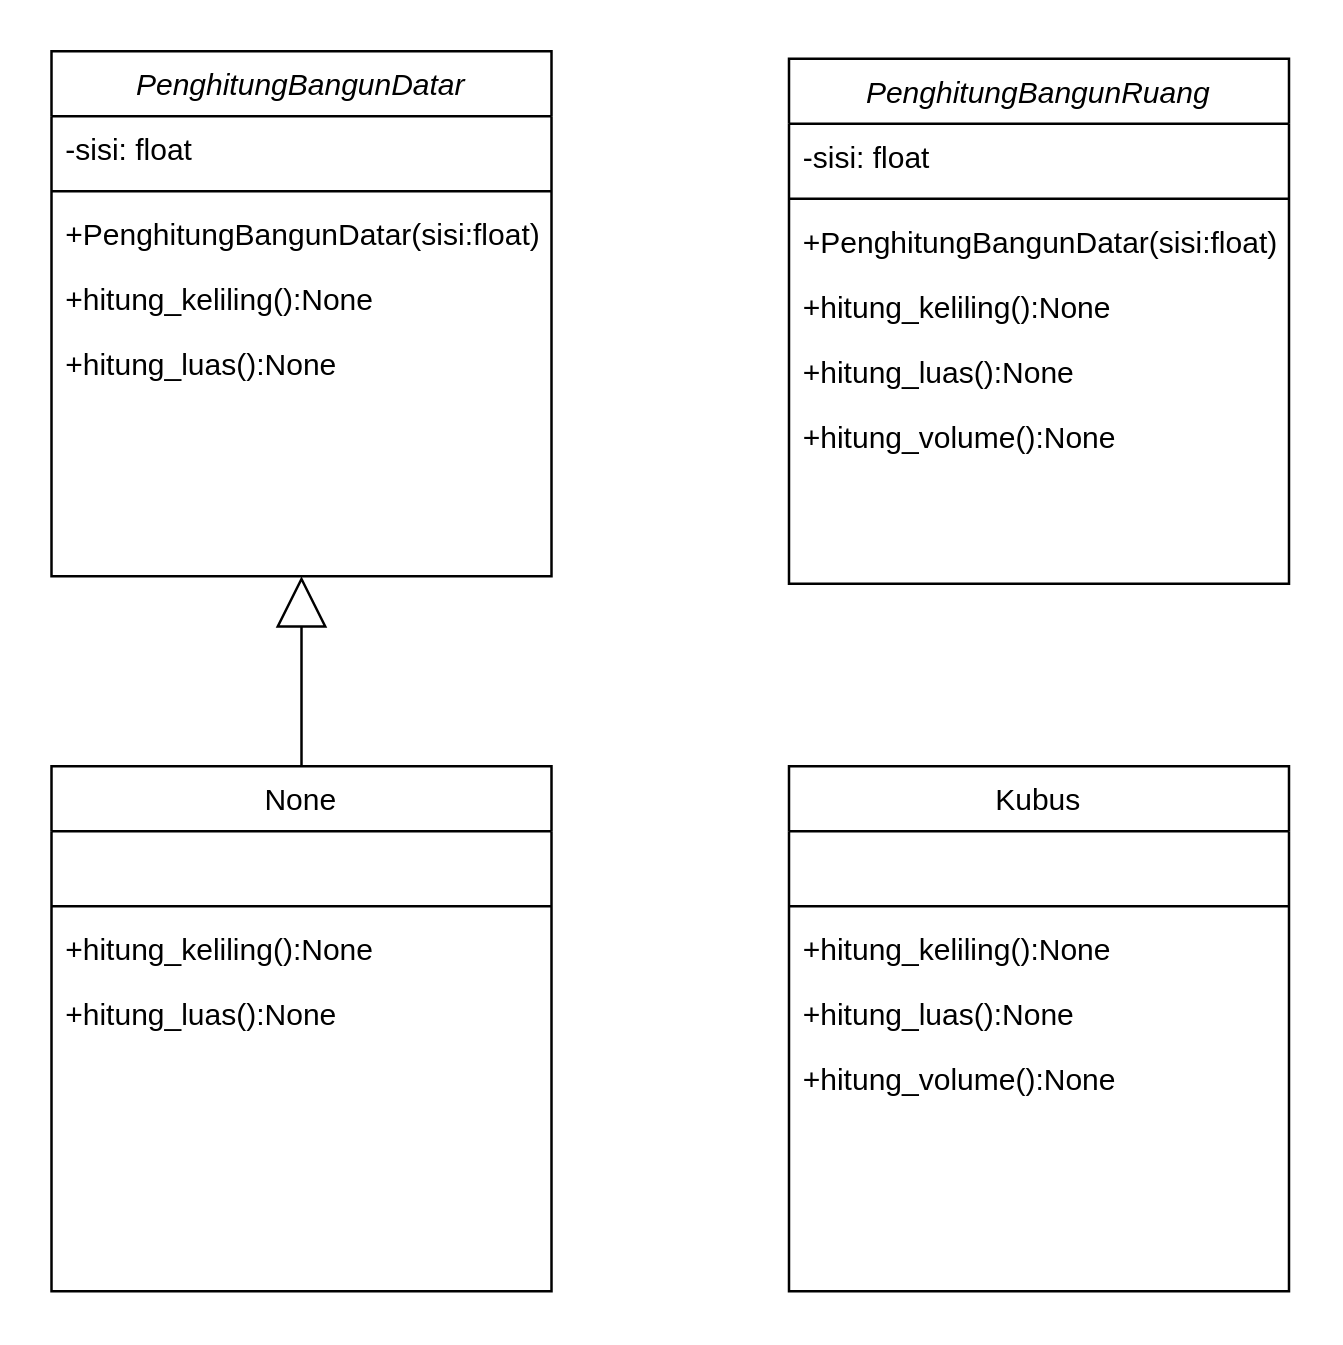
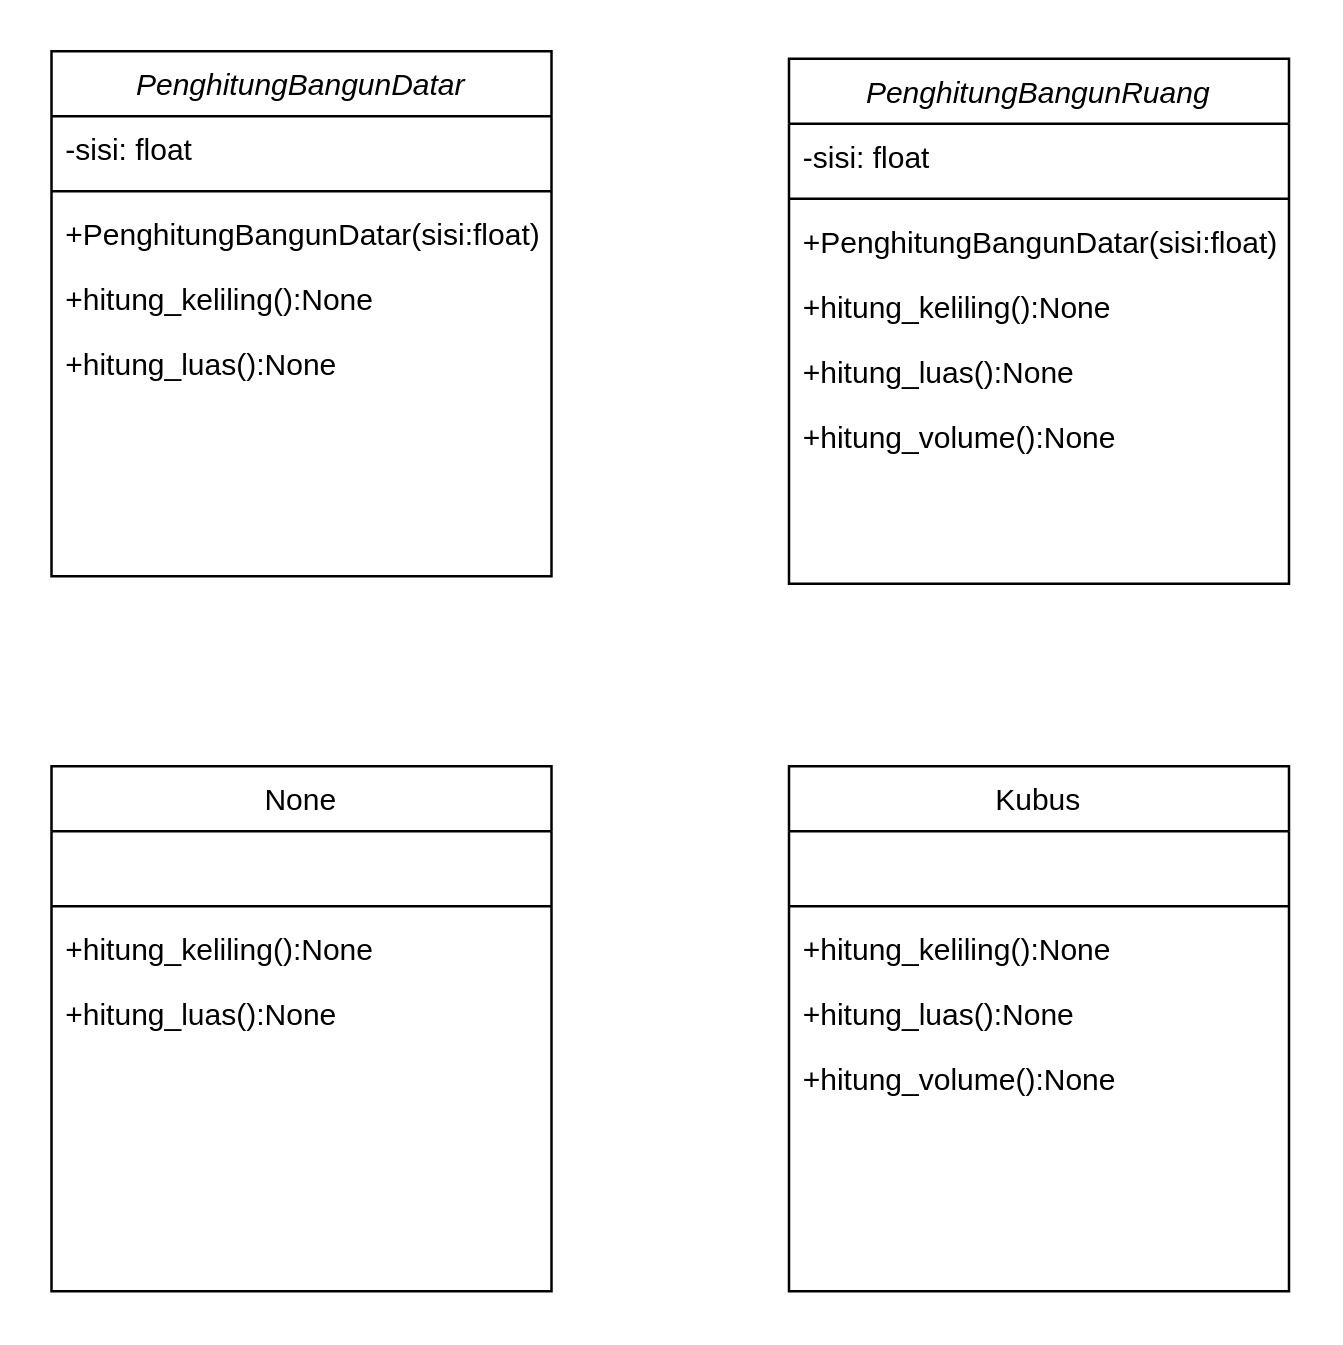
edge "None" -> "PenghitungBangunDatar": removed
